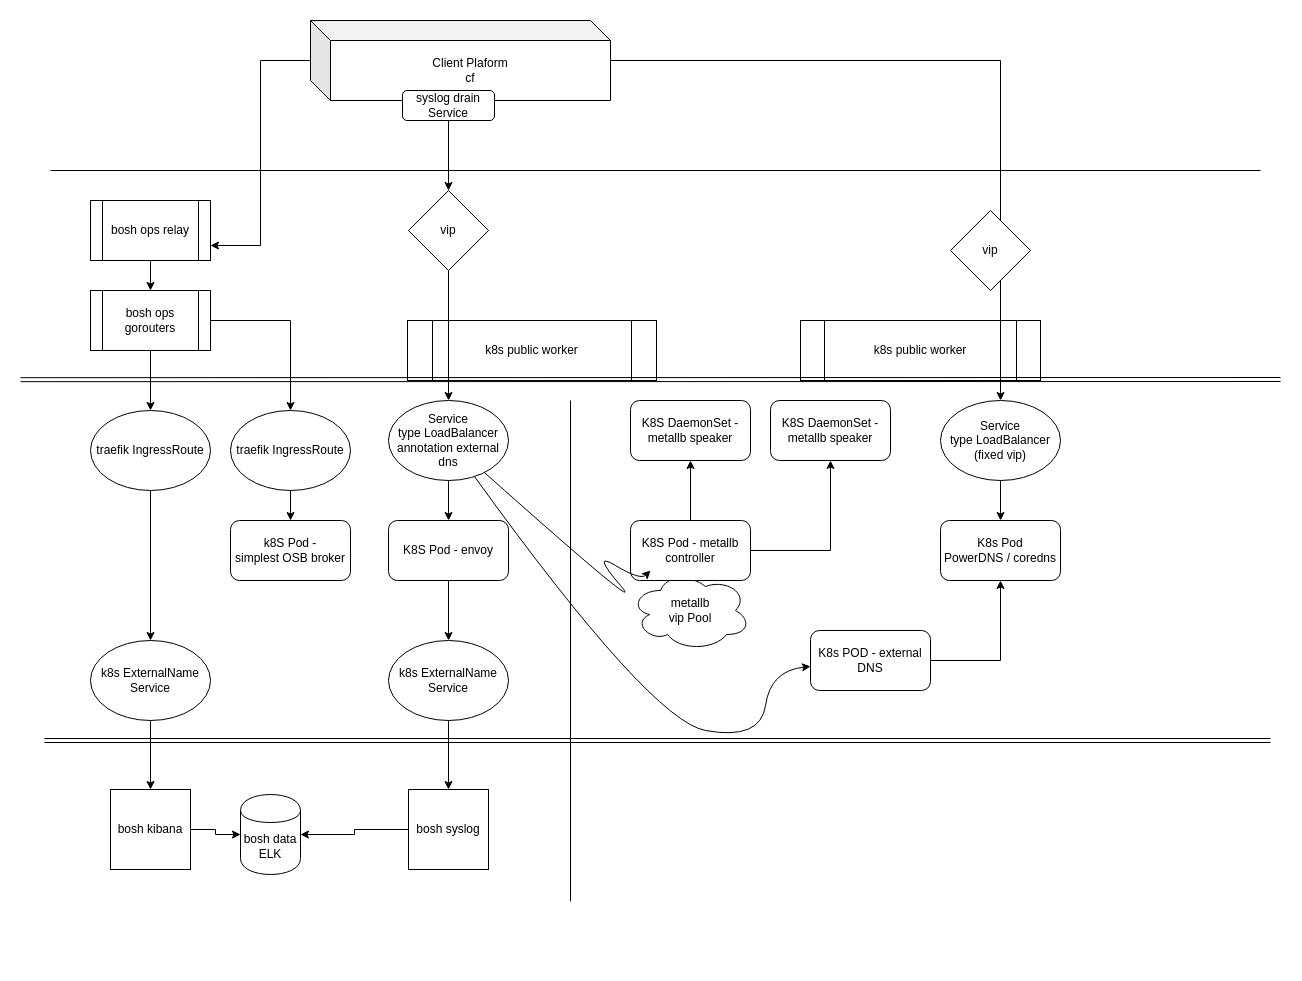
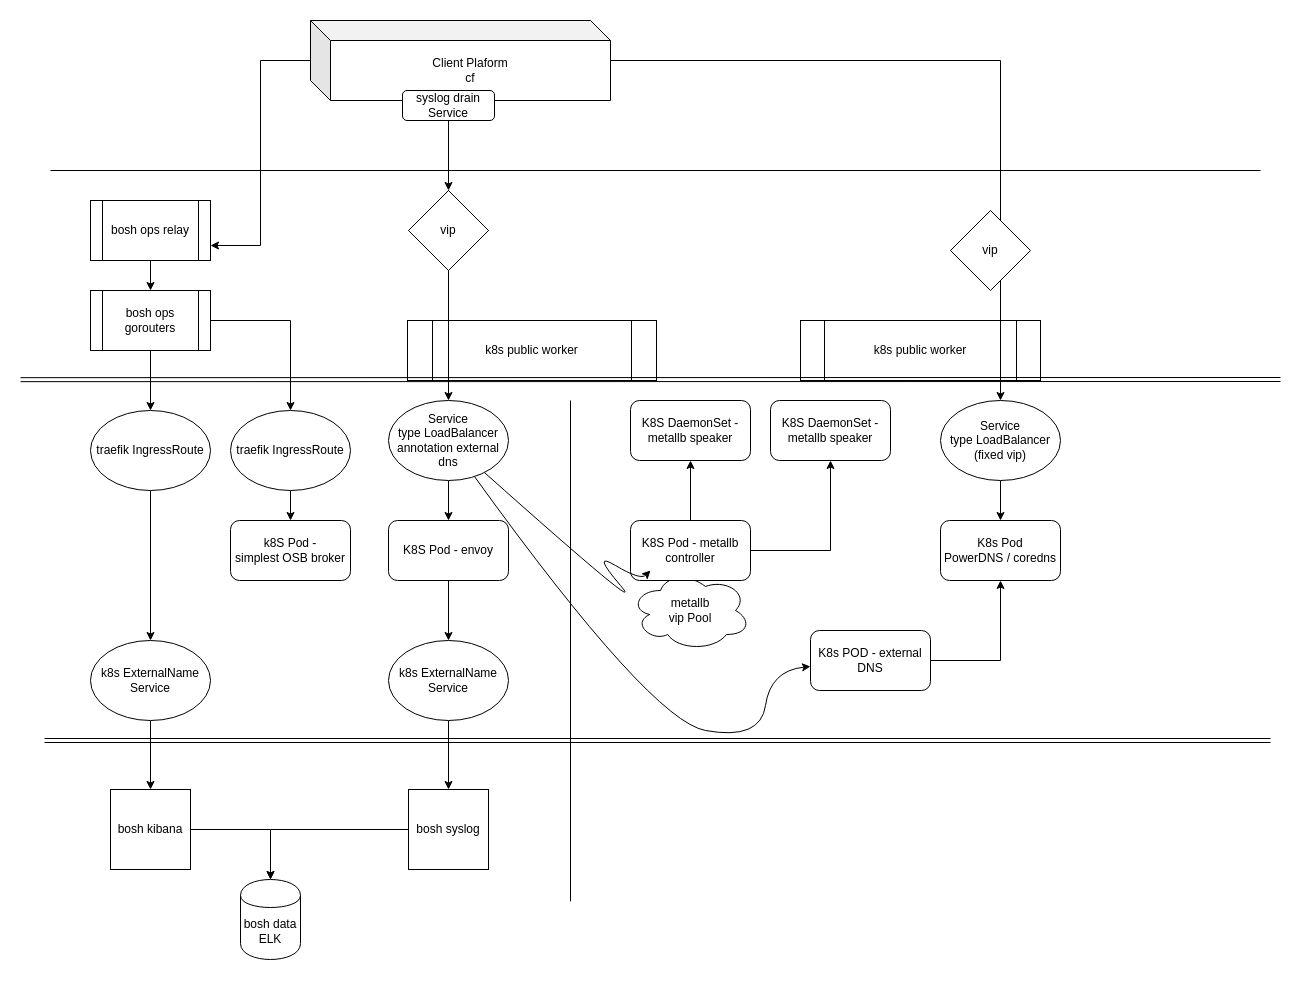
node "bosh data ELK": moved (271, 835) -> (271, 920)
